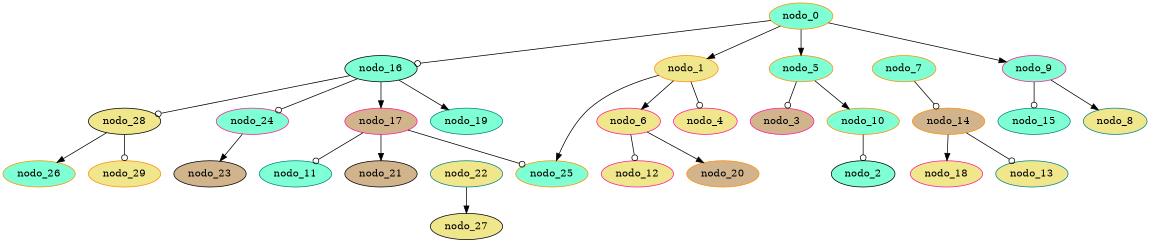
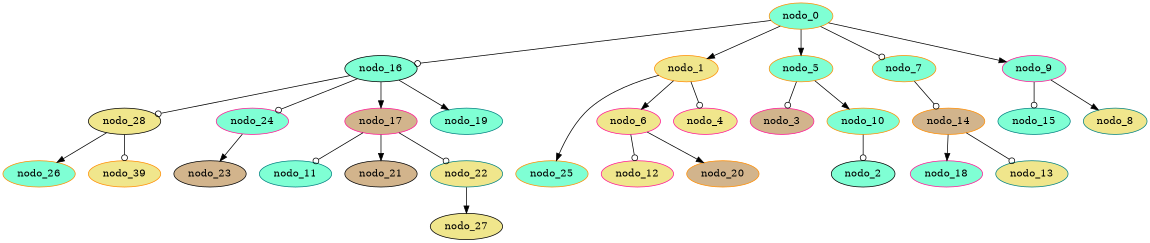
edge "nodo_0" -> "nodo_7": added
edge "nodo_17" -> "nodo_25": now "nodo_17" -> "nodo_22"
node "nodo_29": label "nodo_29" -> "nodo_39"
node "nodo_18": fillcolor khaki -> aquamarine
